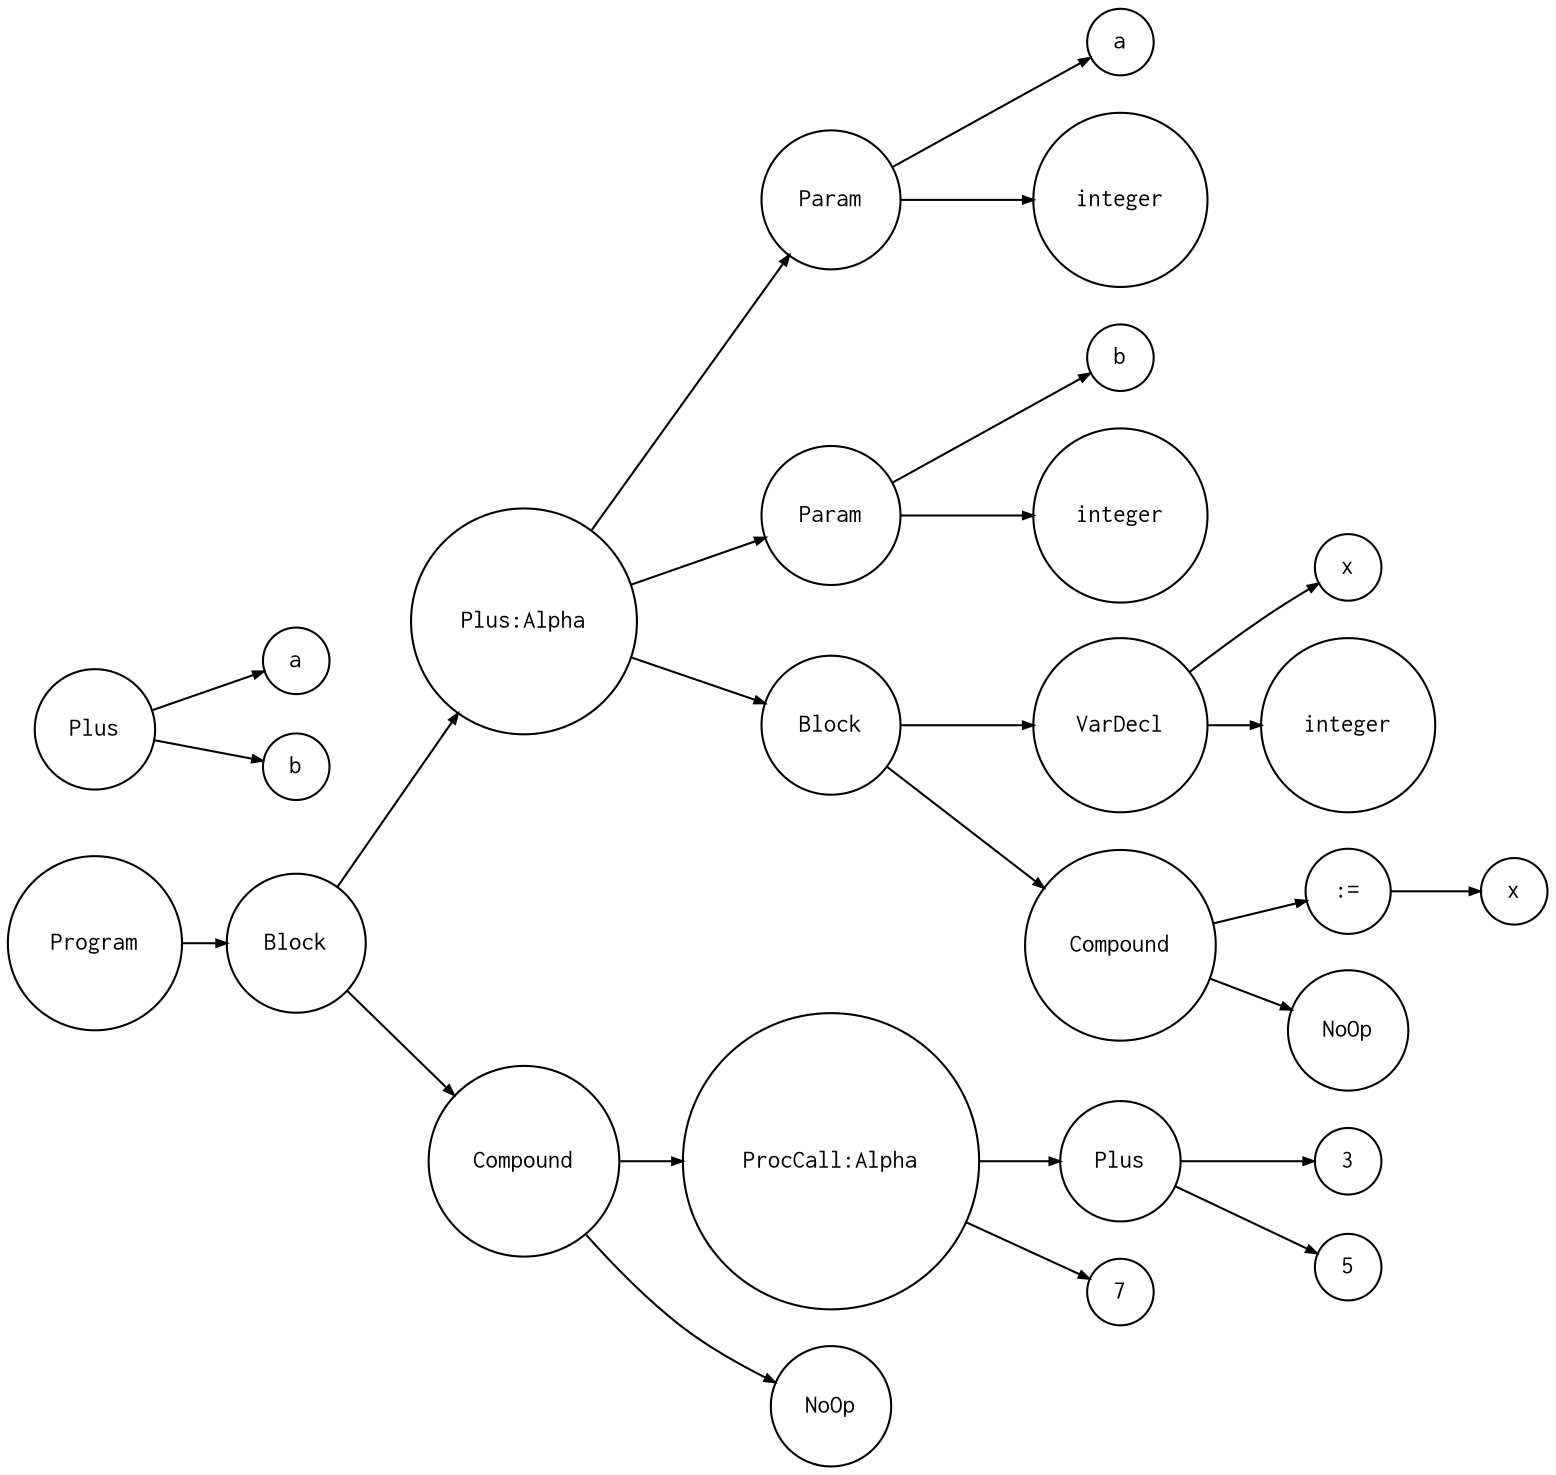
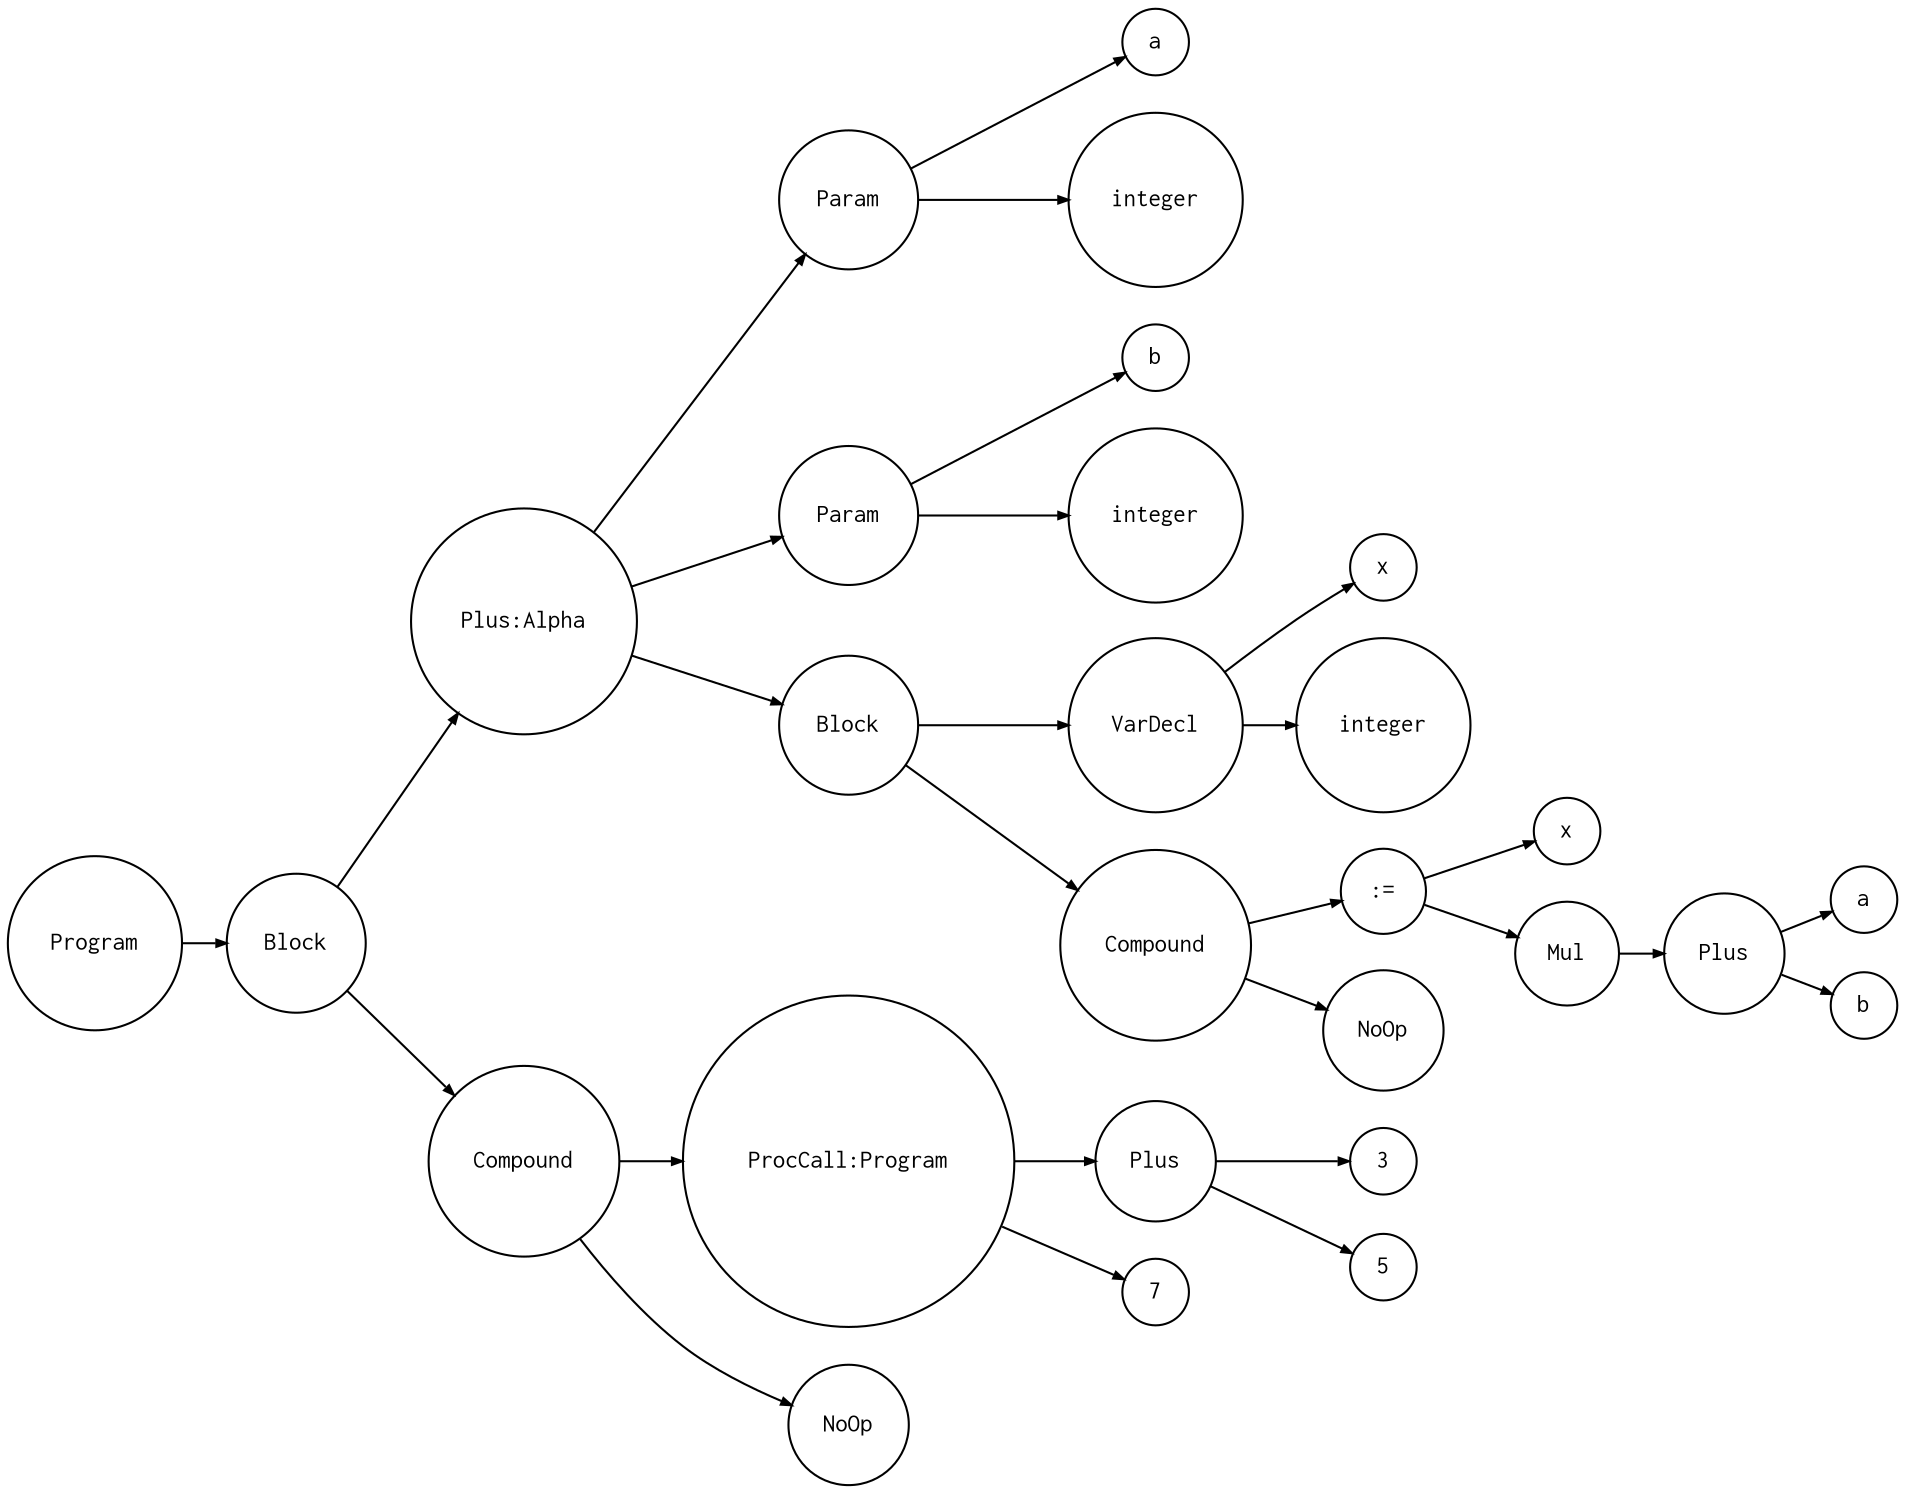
node "Mul": added
node "ProcCall:Alpha": label "ProcCall:Alpha" -> "ProcCall:Program"
